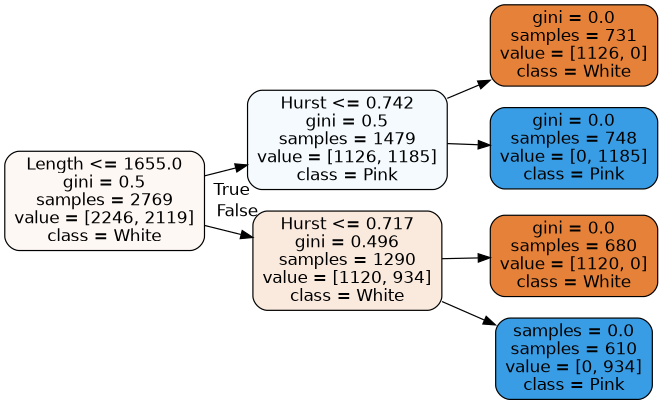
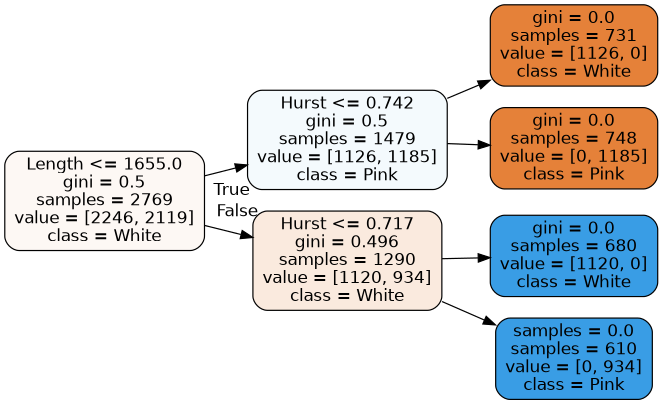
node "gini = 0.0 samples = 748 value = [0, 1185] class = Pink": fillcolor #399de5ff -> #e58139ff
node "gini = 0.0 samples = 680 value = [1120, 0] class = White": fillcolor #e58139ff -> #399de5ff
